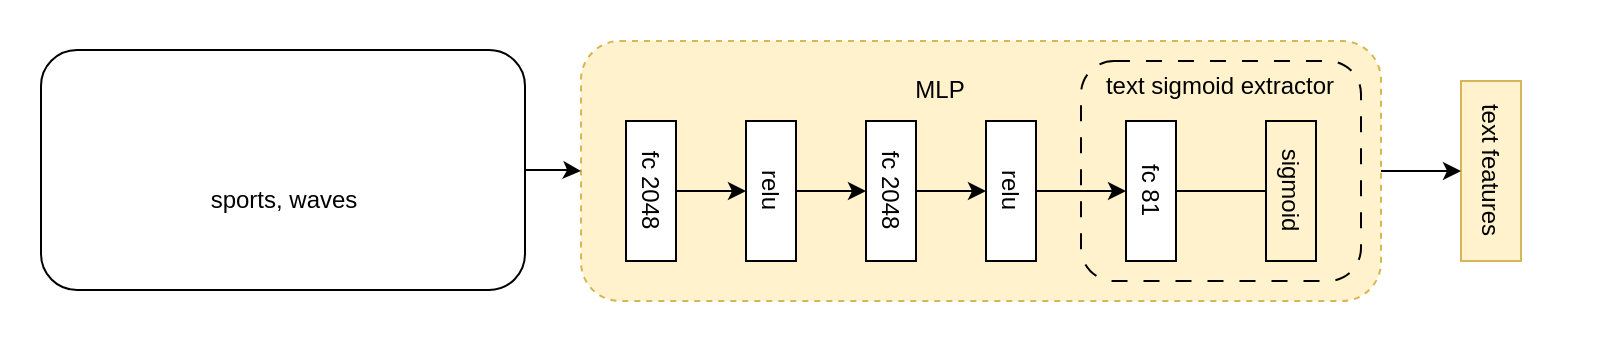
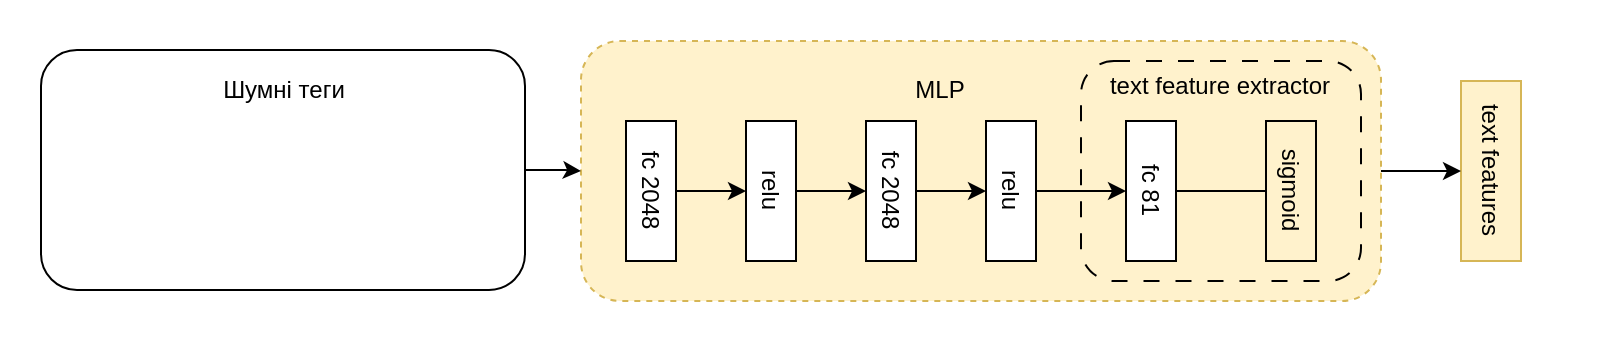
node "text sigmoid extractor": label "text sigmoid extractor" -> "text feature extractor"
node "Шумні теги": added
node "sports, waves": removed
